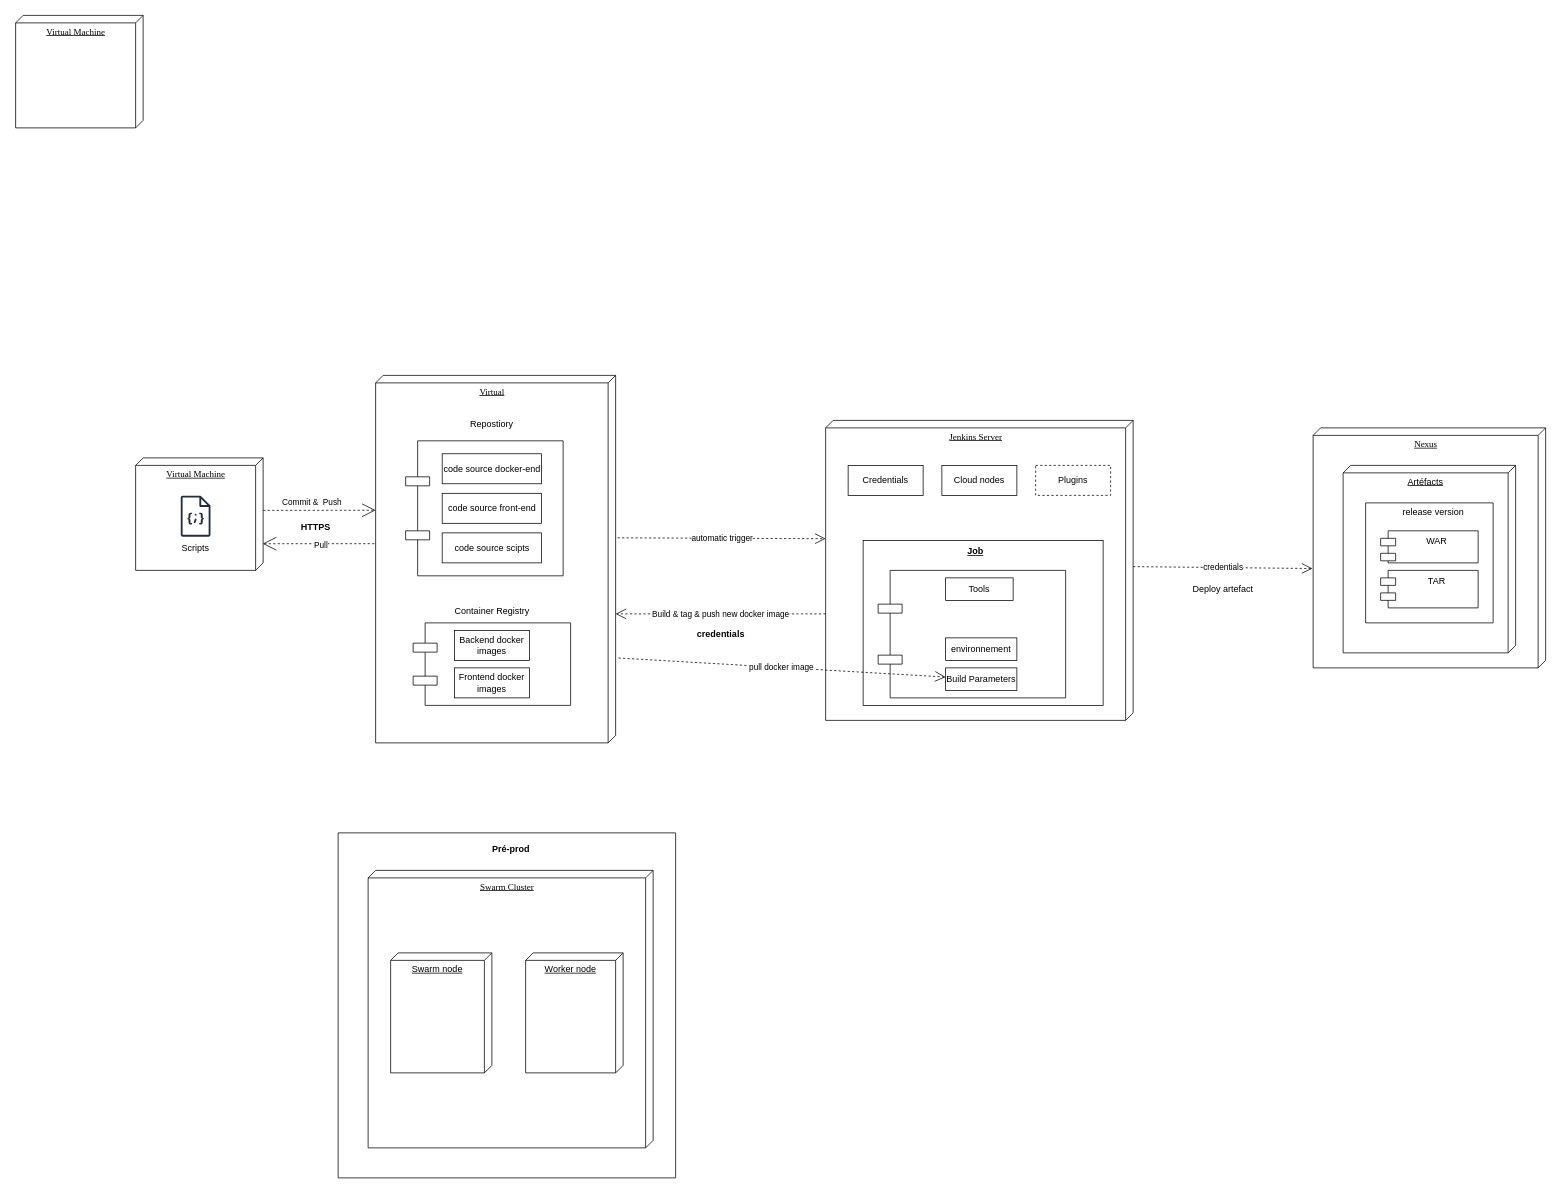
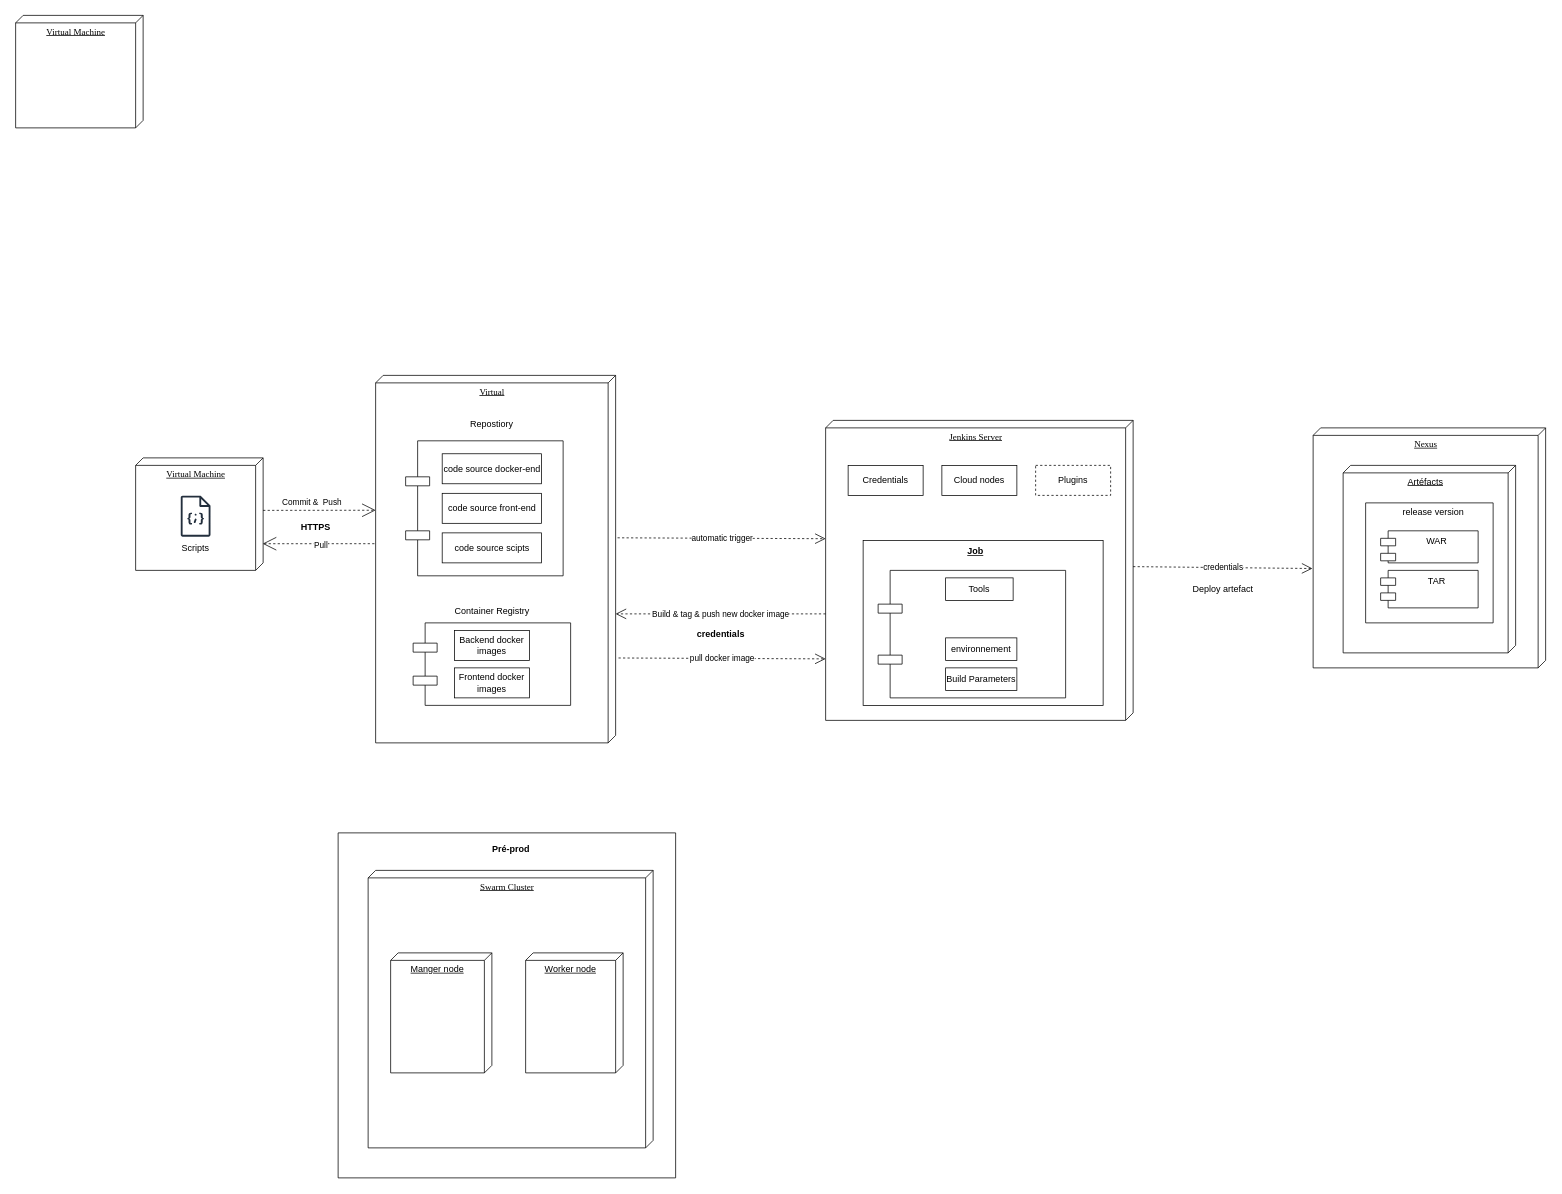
edge "Virtual" -> "Build Parameters": now "Virtual" -> "Jenkins Server"
node "Swarm node": label "Swarm node" -> "Manger node"
